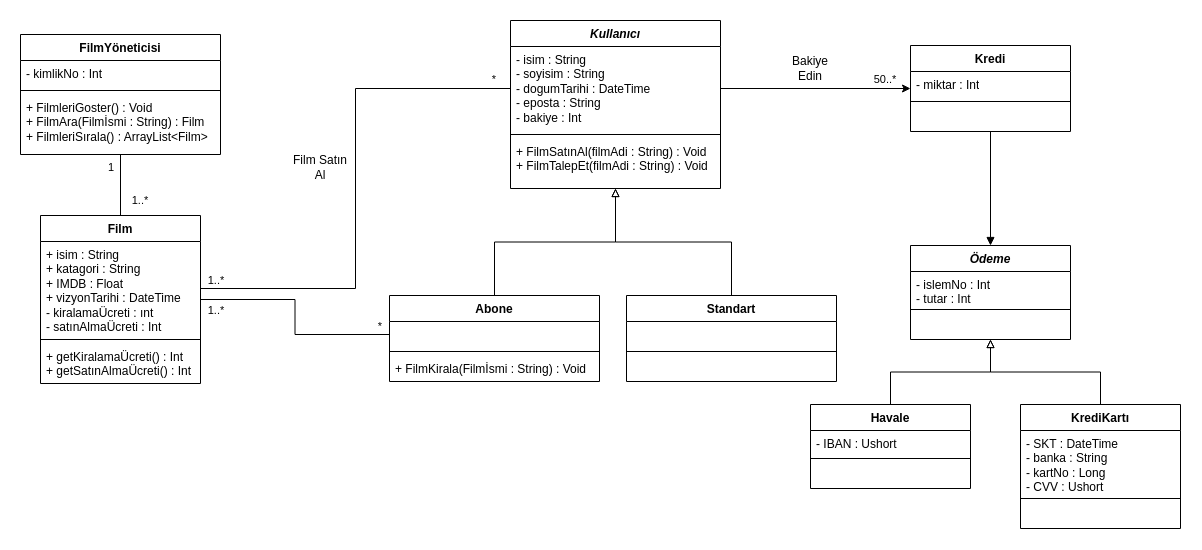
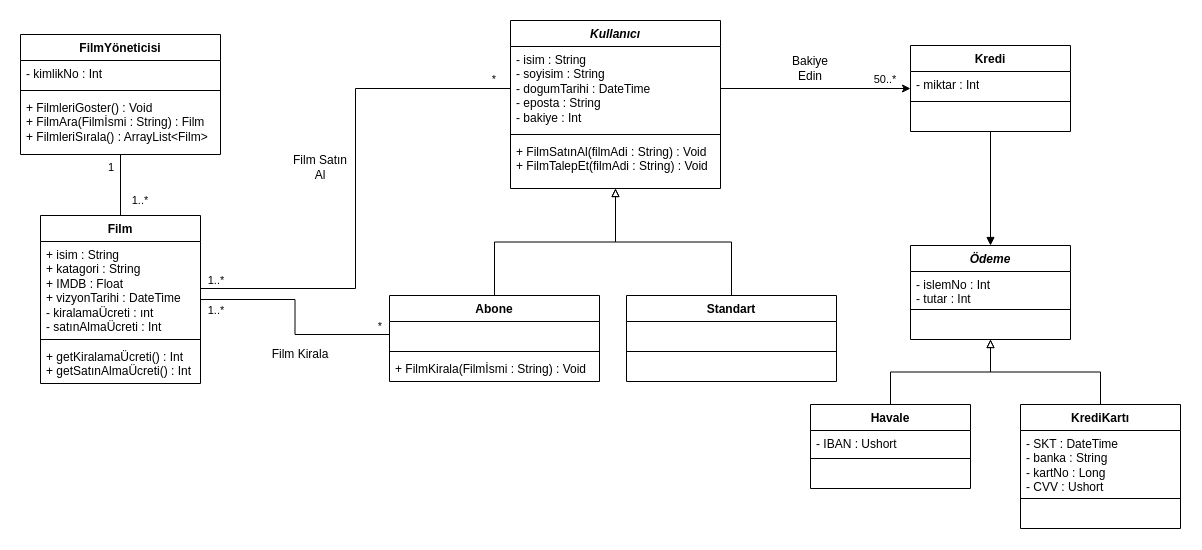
node "Film Kirala": added
